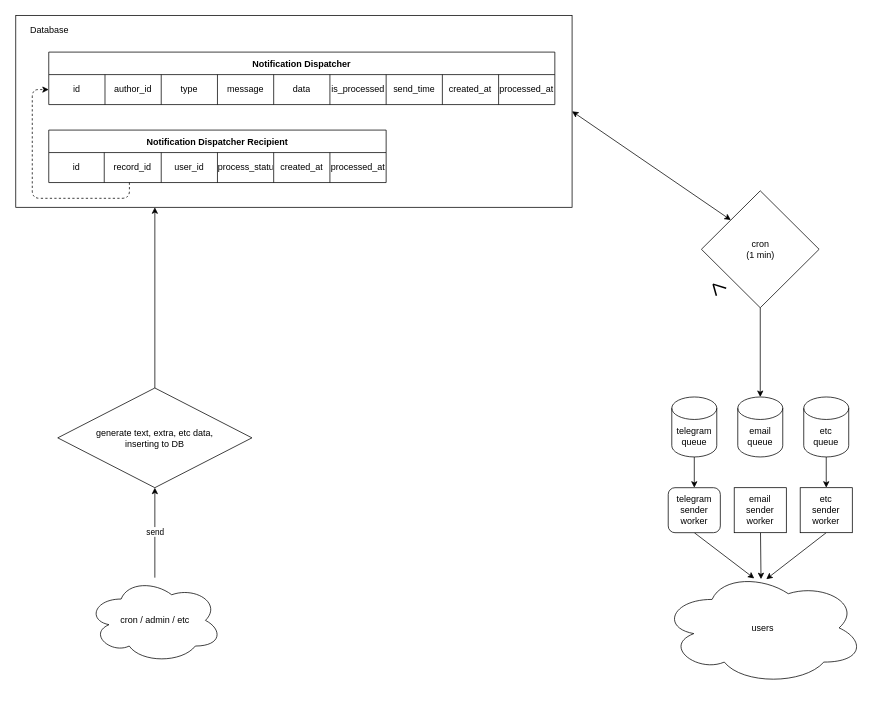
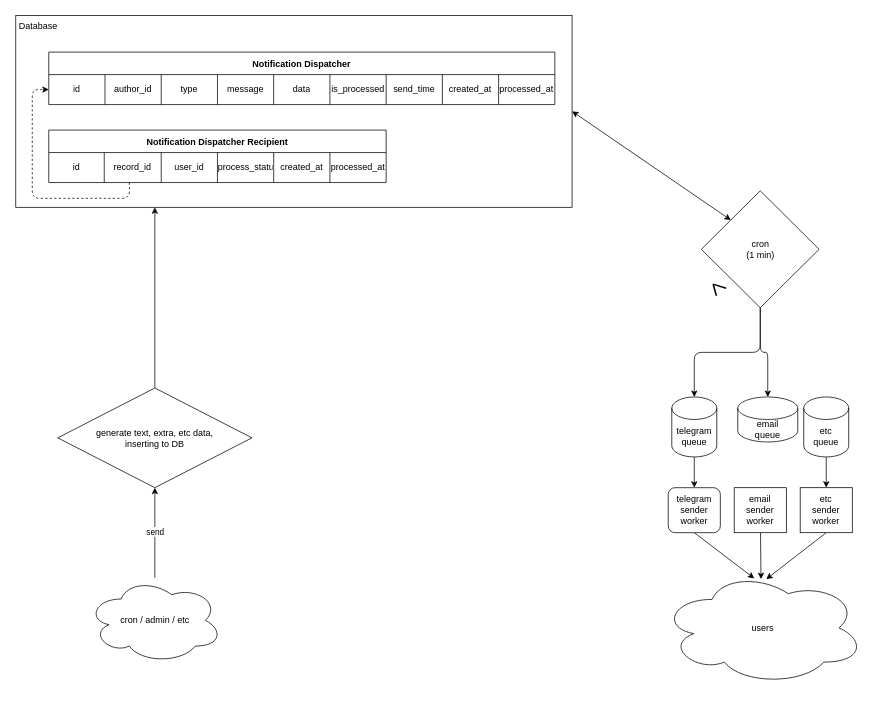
node "Database": moved (49, 30) -> (38, 27)
edge "cron (1 min)" -> "telegram queue": added
node "email queue": size 45x60 -> 60x45
